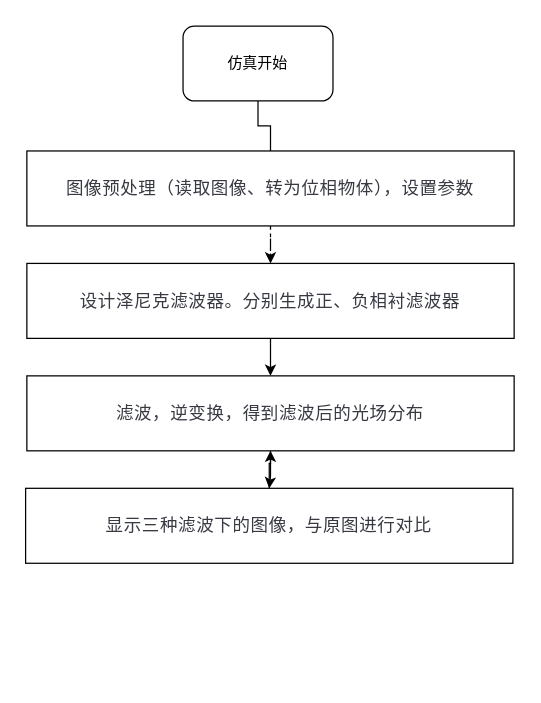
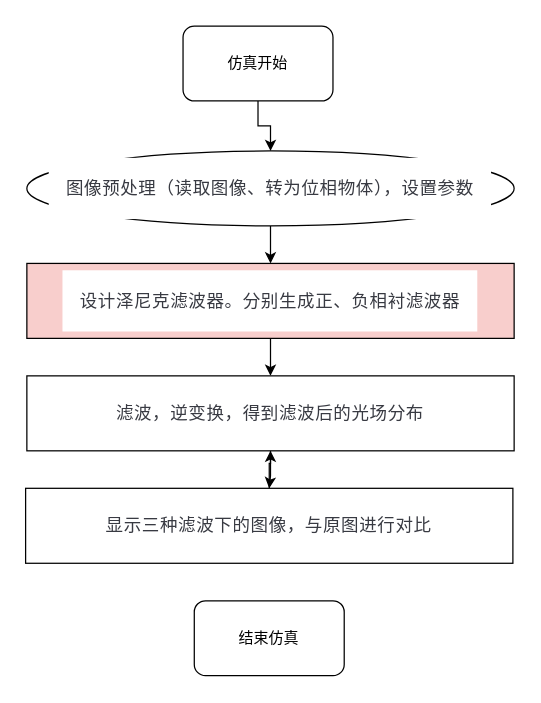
edge "仿真开始" -- "图像预处理（读取图像、转为位相物体），设置参数": arrowhead none -> classic
node "图像预处理（读取图像、转为位相物体），设置参数": shape rectangle -> ellipse
edge "图像预处理（读取图像、转为位相物体），设置参数" -> "设计泽尼克滤波器。分别生成正、负相衬滤波器": style dashed -> solid
node "设计泽尼克滤波器。分别生成正、负相衬滤波器": fillcolor #ffffff -> #f8cecc
node "结束仿真": added
